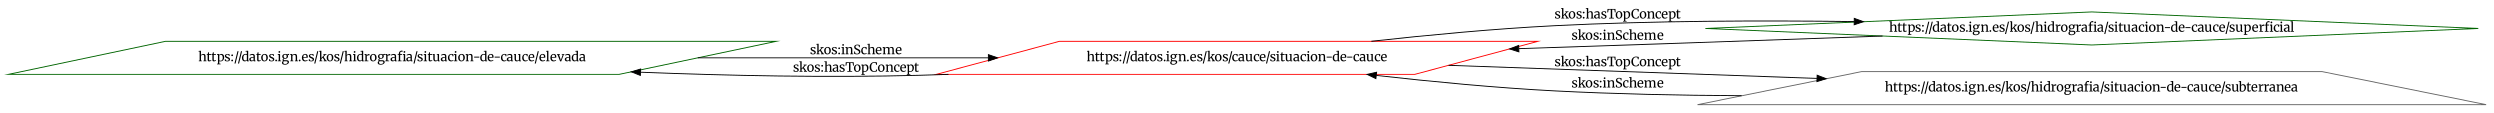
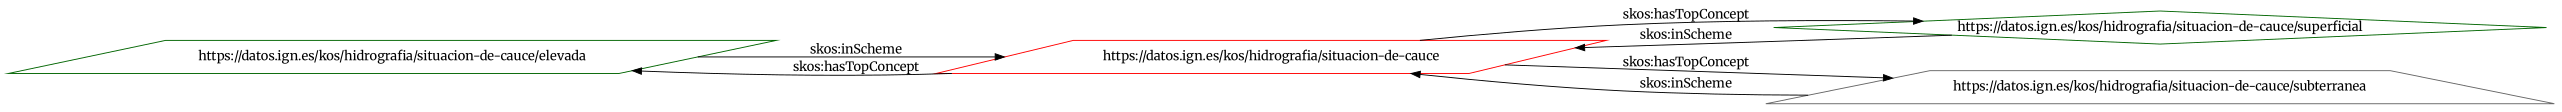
node "https://datos.ign.es/kos/cauce/situacion-de-cauce": label "https://datos.ign.es/kos/cauce/situacion-de-cauce" -> "https://datos.ign.es/kos/hidrografia/situacion-de-cauce"
